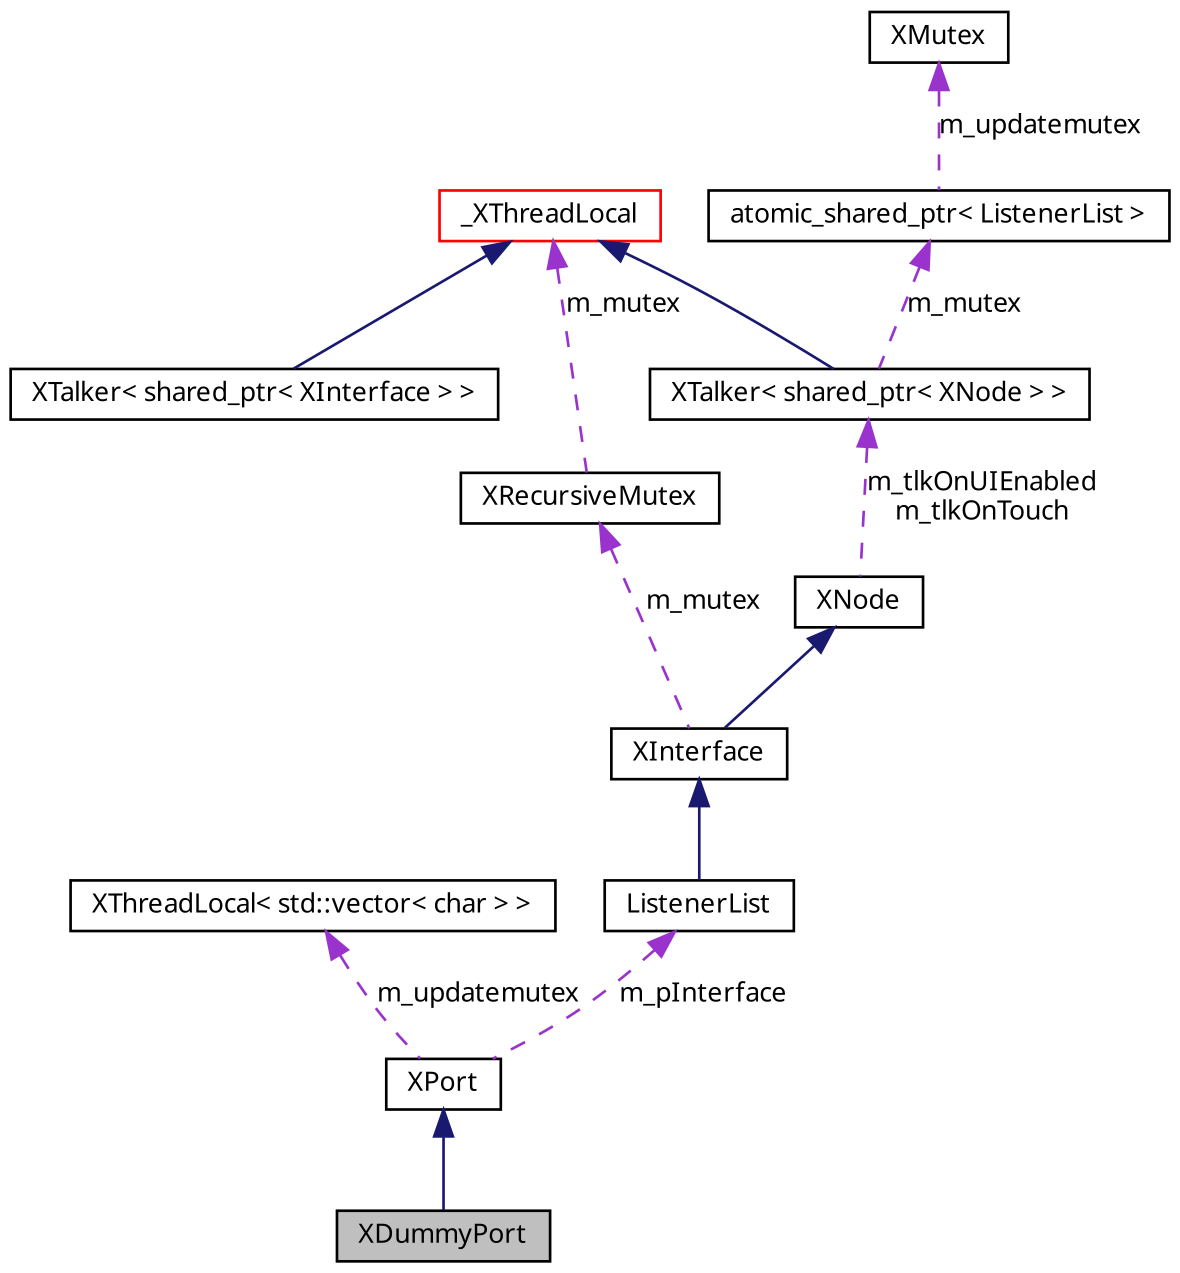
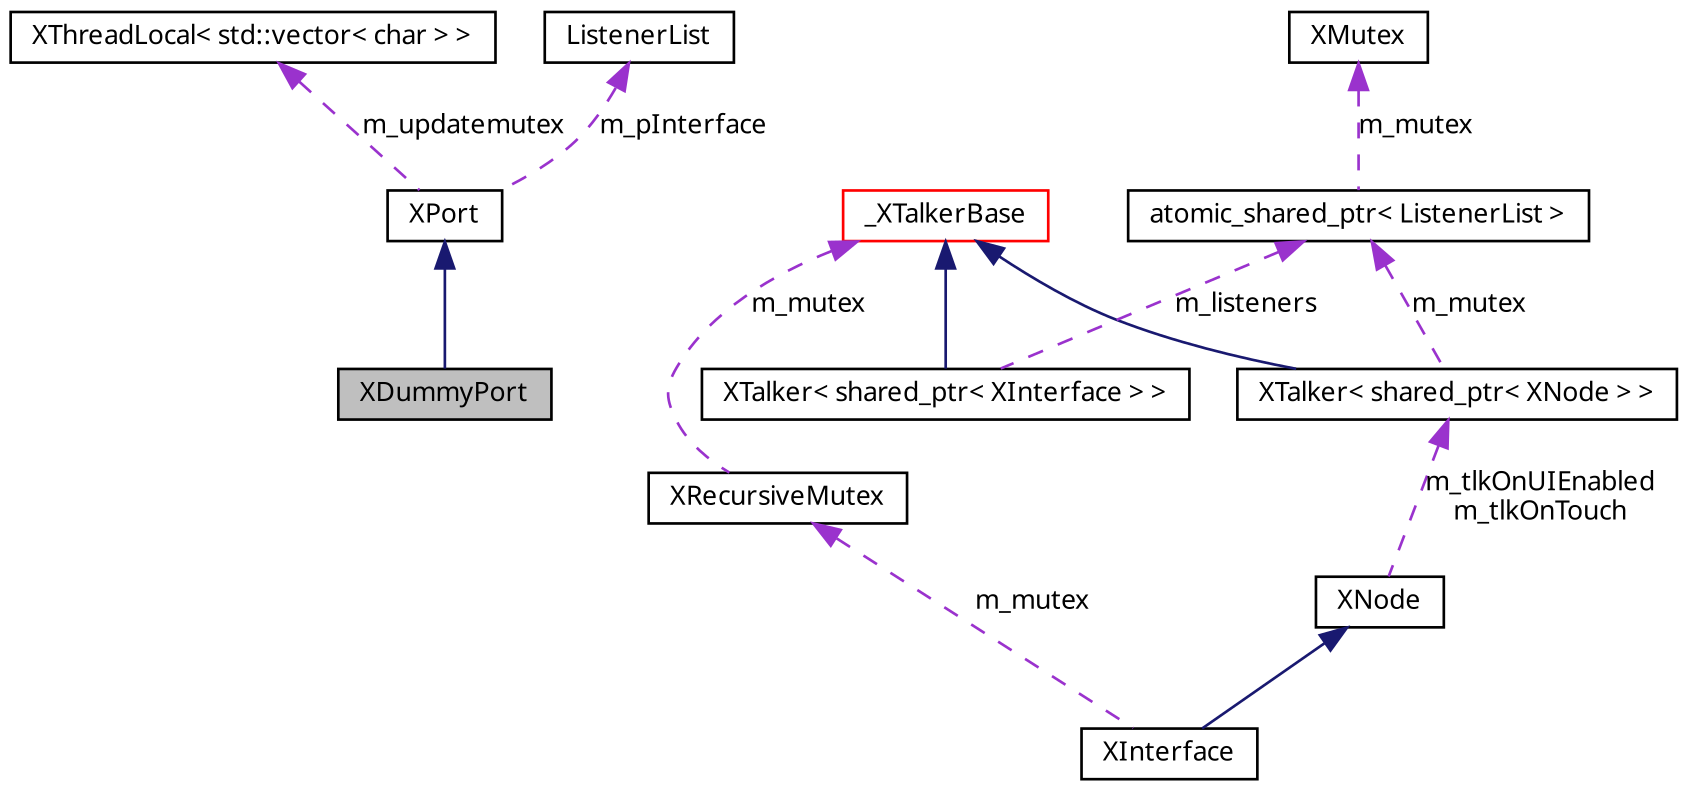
edge "atomic_shared_ptr< ListenerList >" -> "XMutex": label "m_updatemutex" -> "m_mutex"
node "_XThreadLocal": label "_XThreadLocal" -> "_XTalkerBase"
edge "XTalker< shared_ptr< XInterface > >" -> "atomic_shared_ptr< ListenerList >": added, label "m_listeners"
edge "ListenerList" -> "XInterface": removed
